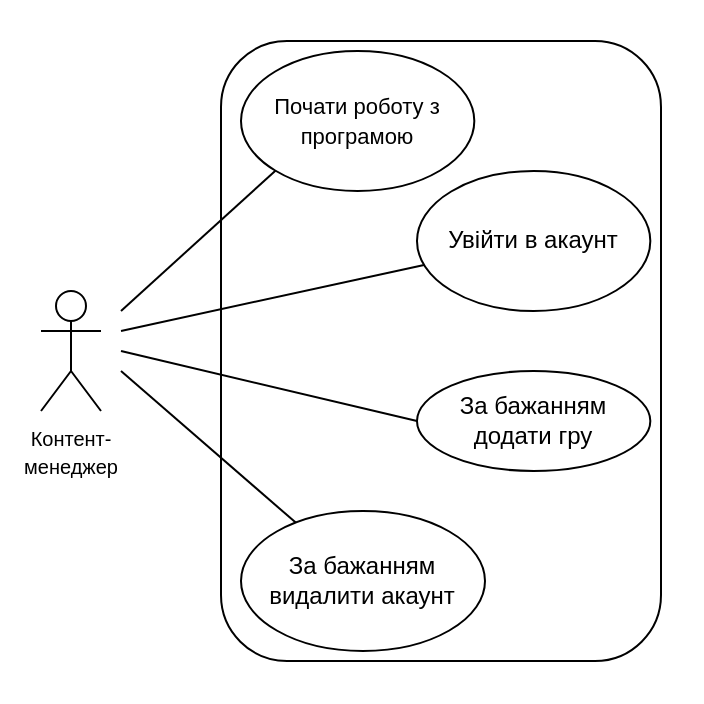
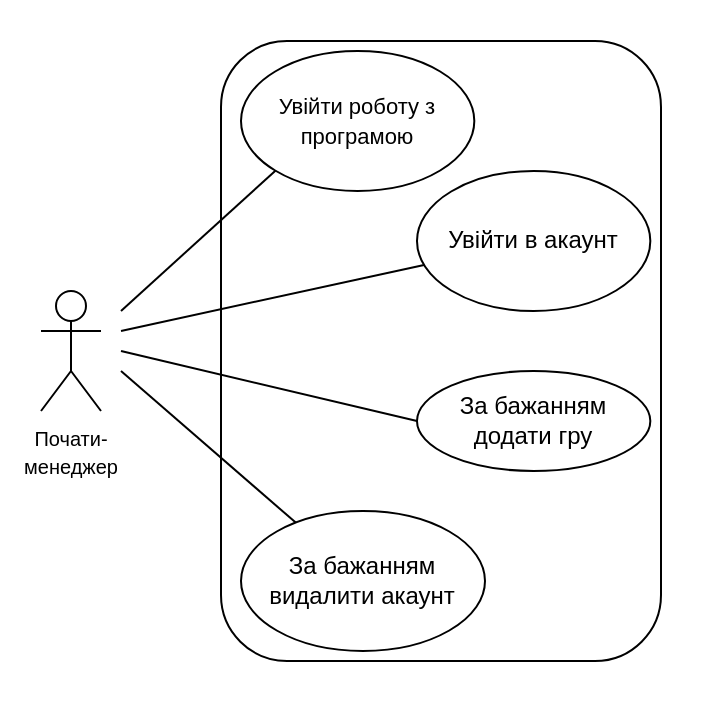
node "Почати роботу з програмою": label "Почати роботу з програмою" -> "Увійти роботу з програмою"
node "Контент- менеджер": label "Контент- менеджер" -> "Почати- менеджер"
